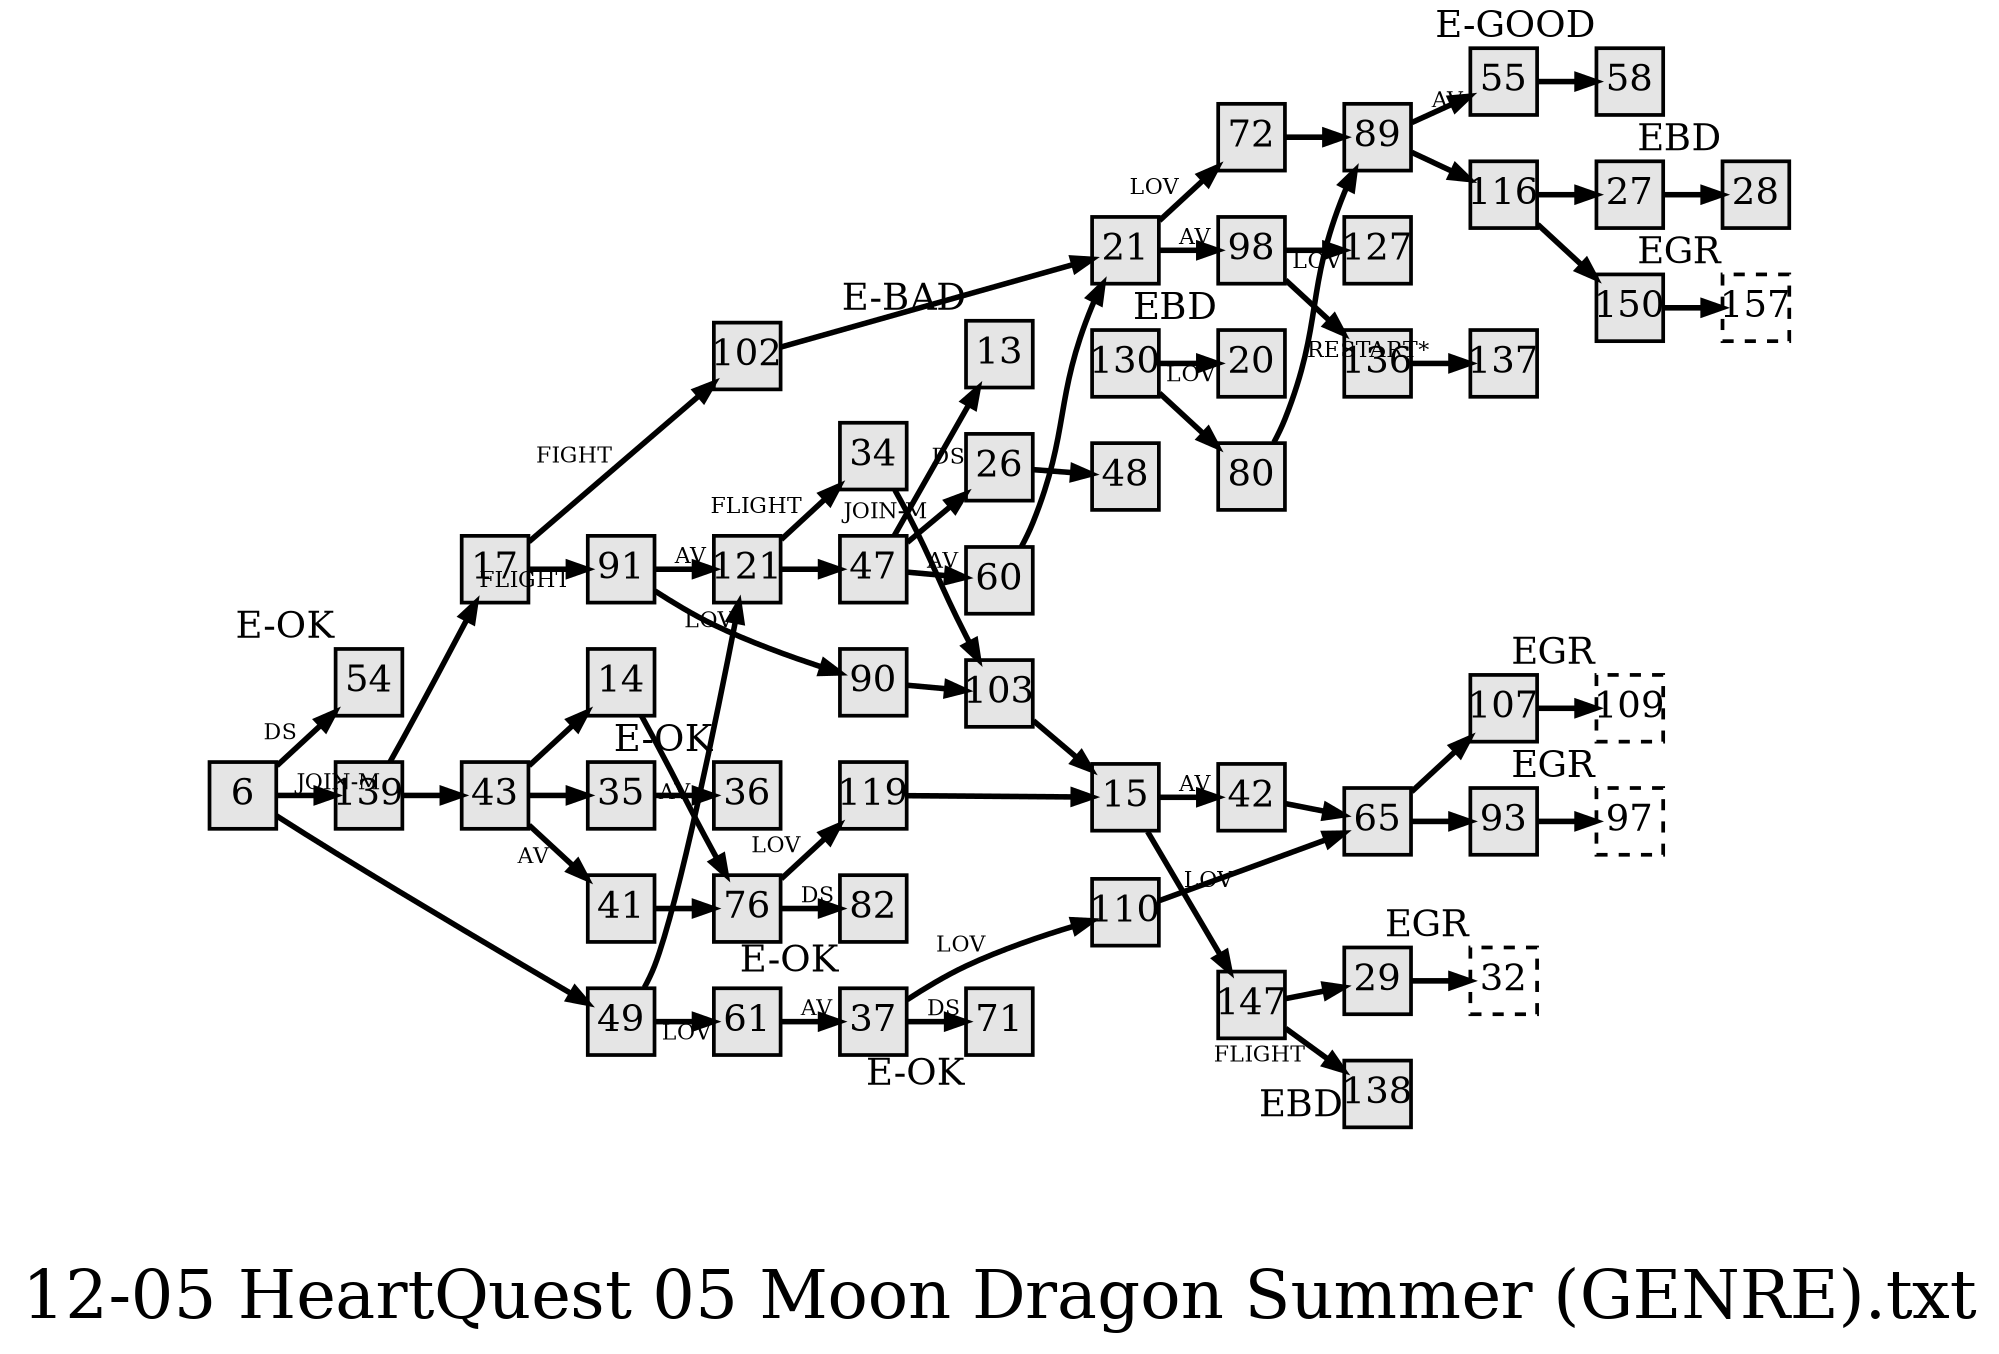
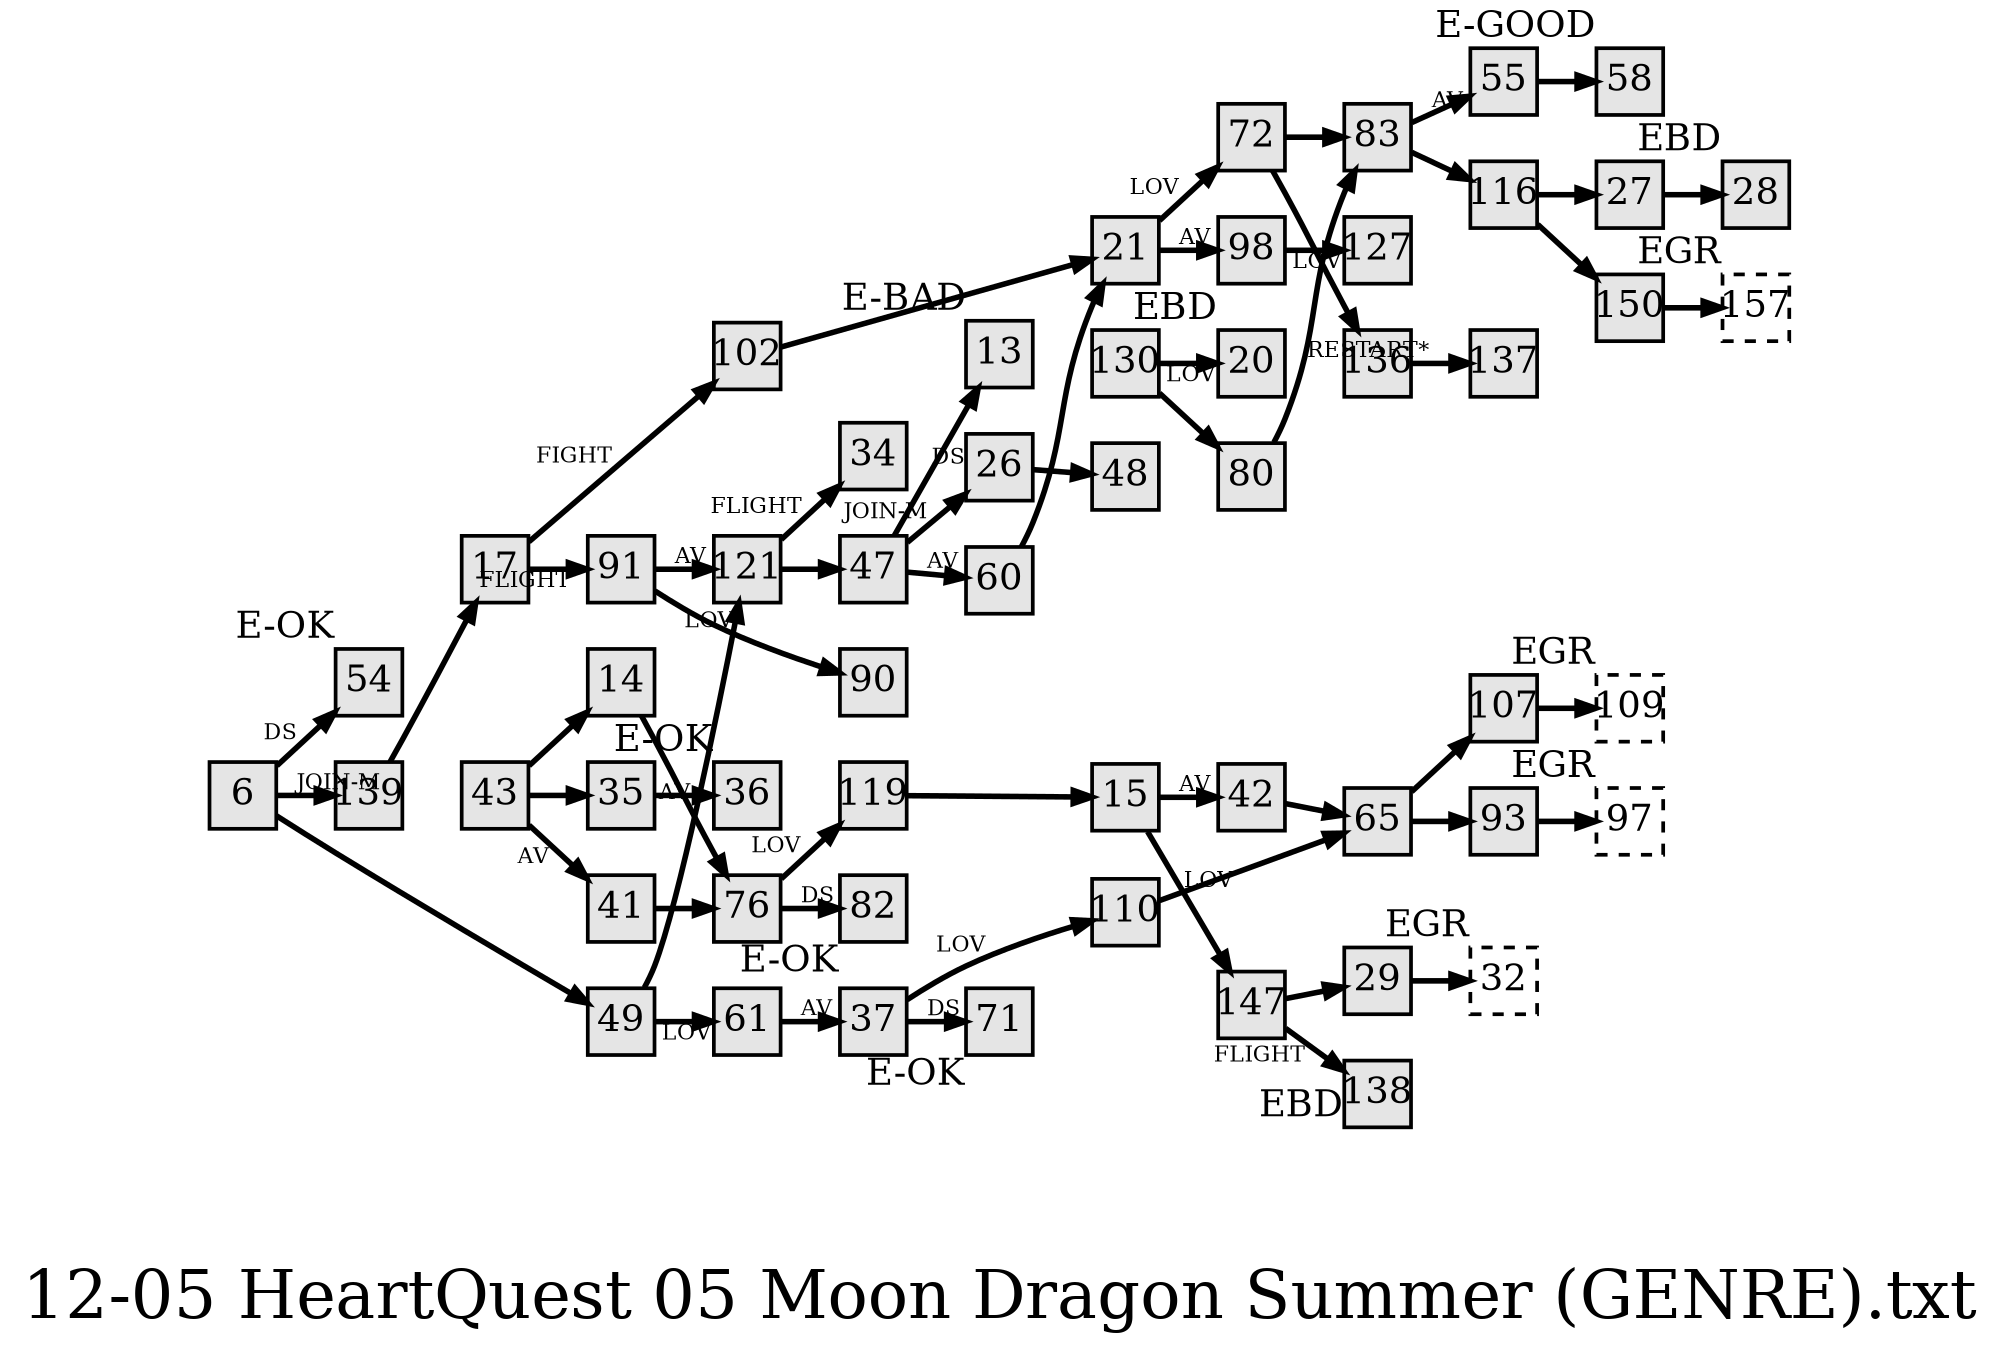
node "89": label "89" -> "83"
edge "98" -> "136": now "72" -> "136"
node "103": removed
edge "139" -> "43": removed
